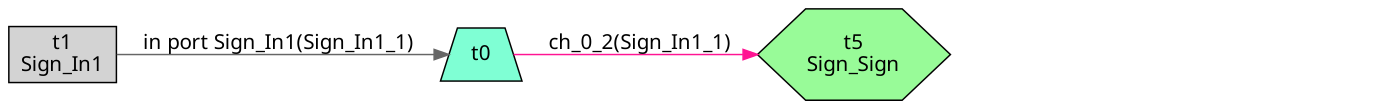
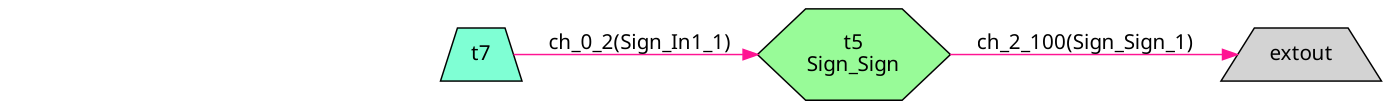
node "t1 Sign_In1": removed
node "t0": label "t0" -> "t7"
node "extout": added
